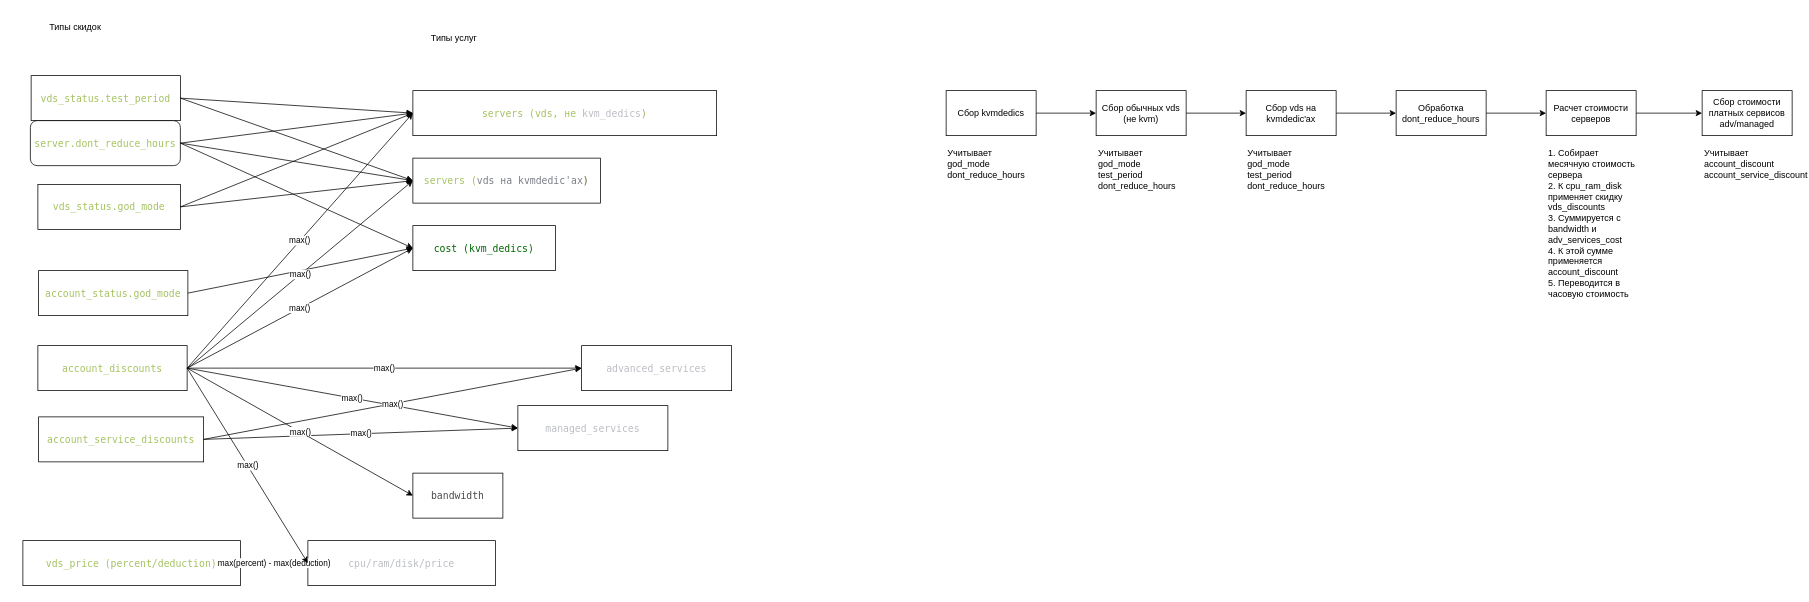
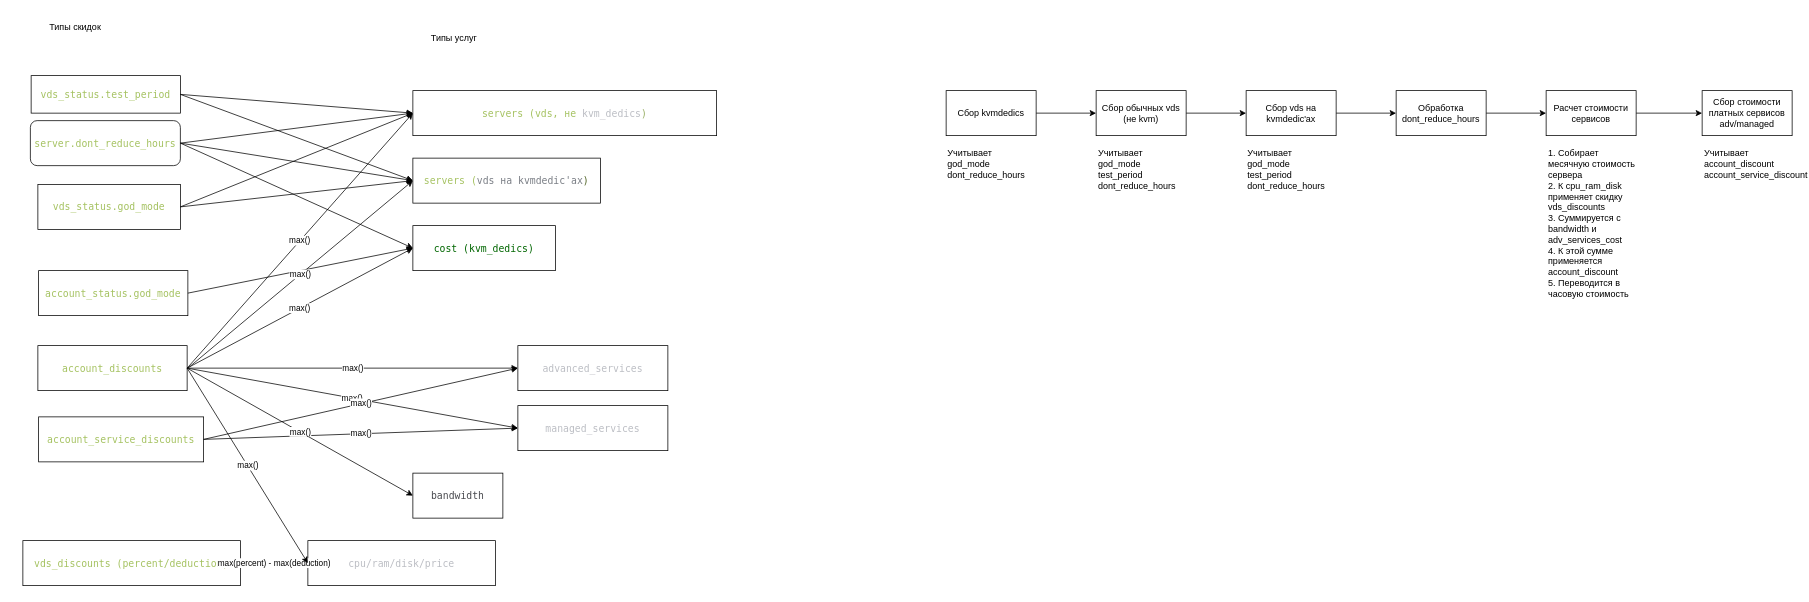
node "vds_status.test_period": size 149x45 -> 149x38
node "Расчет стоимости серверов": label "Расчет стоимости серверов" -> "Расчет стоимости сервисов"
node "advanced_services": moved (657, 368) -> (593, 368)
node "vds_price (percent/deduction)": label "vds_price (percent/deduction)" -> "vds_discounts (percent/deduction)"
